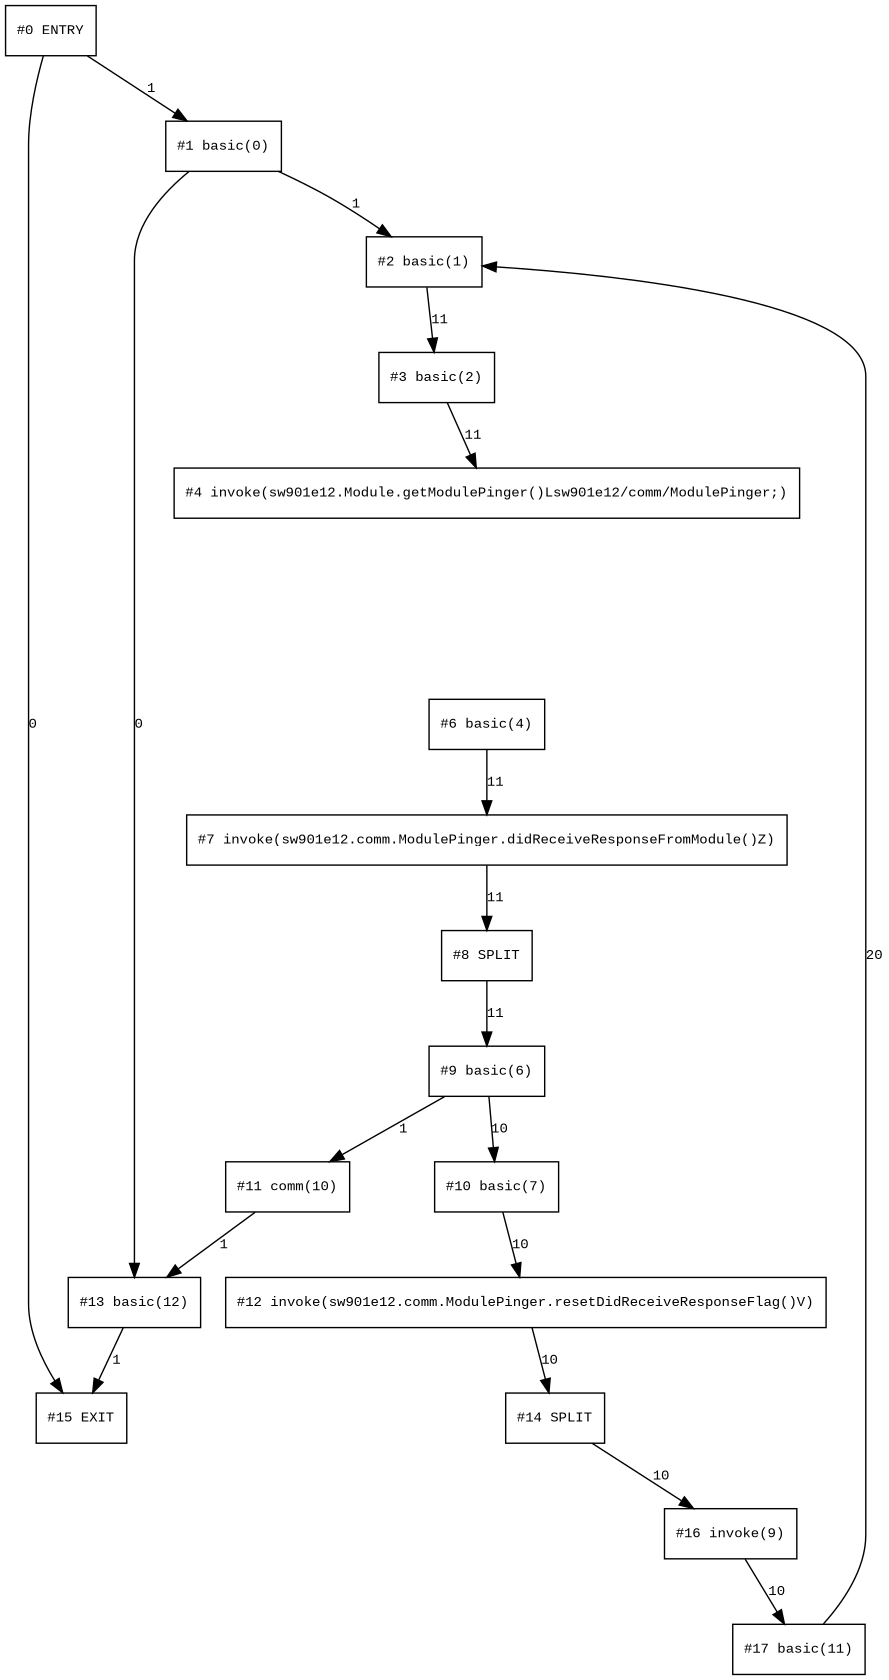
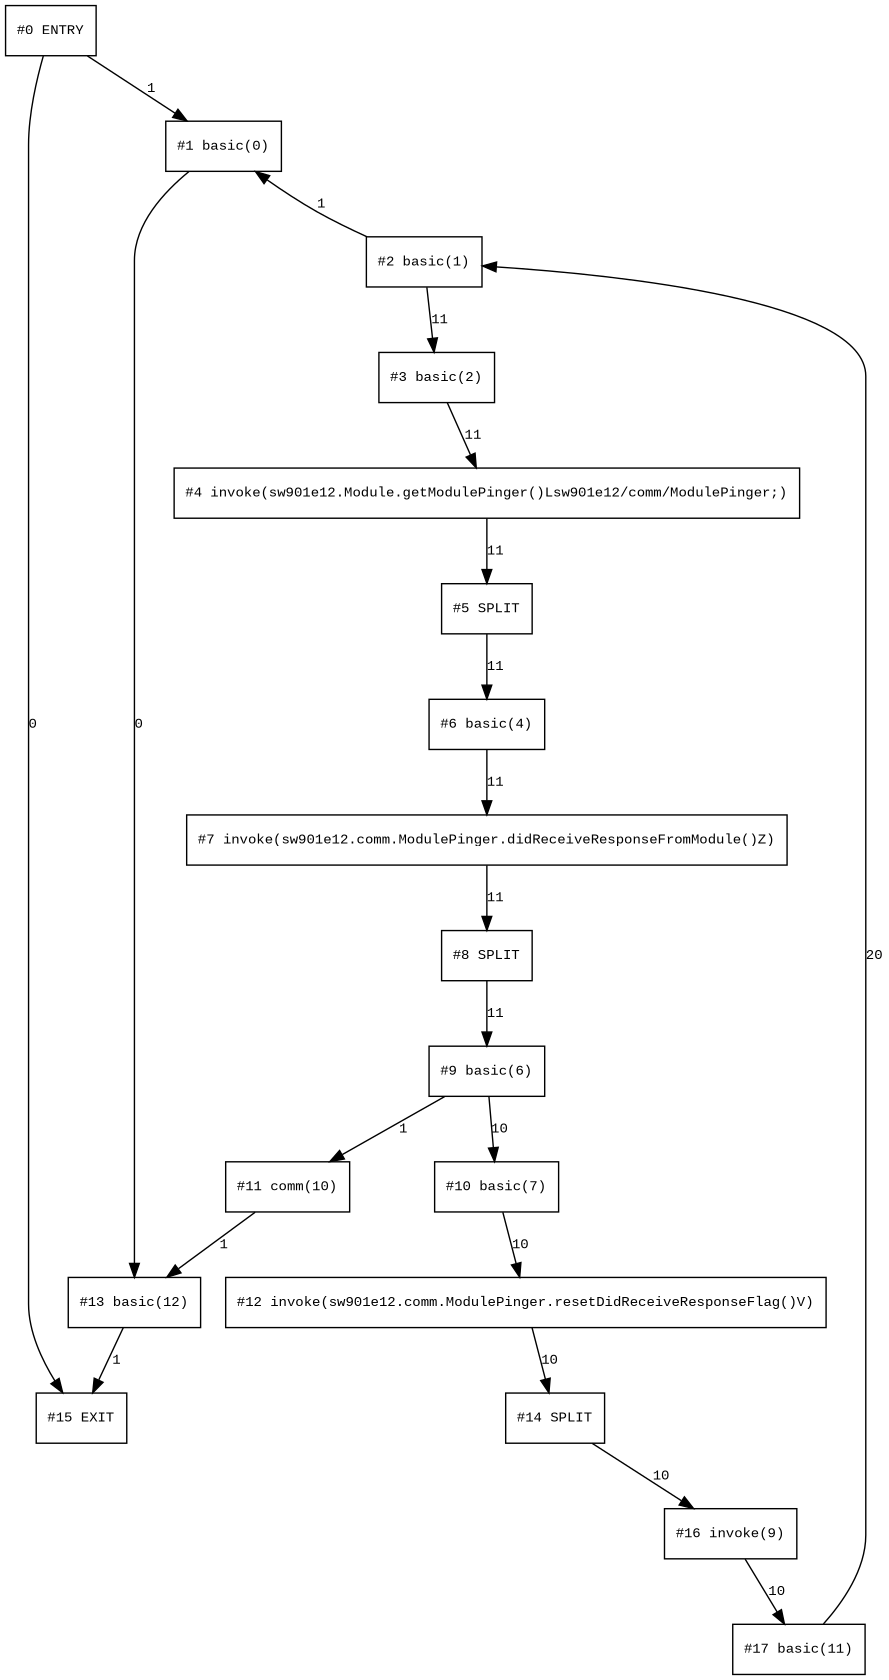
edge "#1 basic(0)" -> "#2 basic(1)": reversed
node "#5 SPLIT": added
